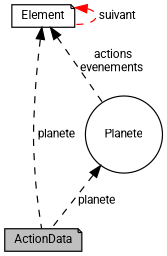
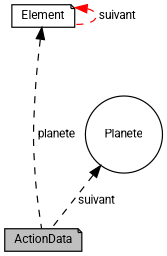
edge "Planete" -> "Element": removed, label "actions evenements"
edge "ActionData" -> "Planete": label " planete" -> " suivant"
